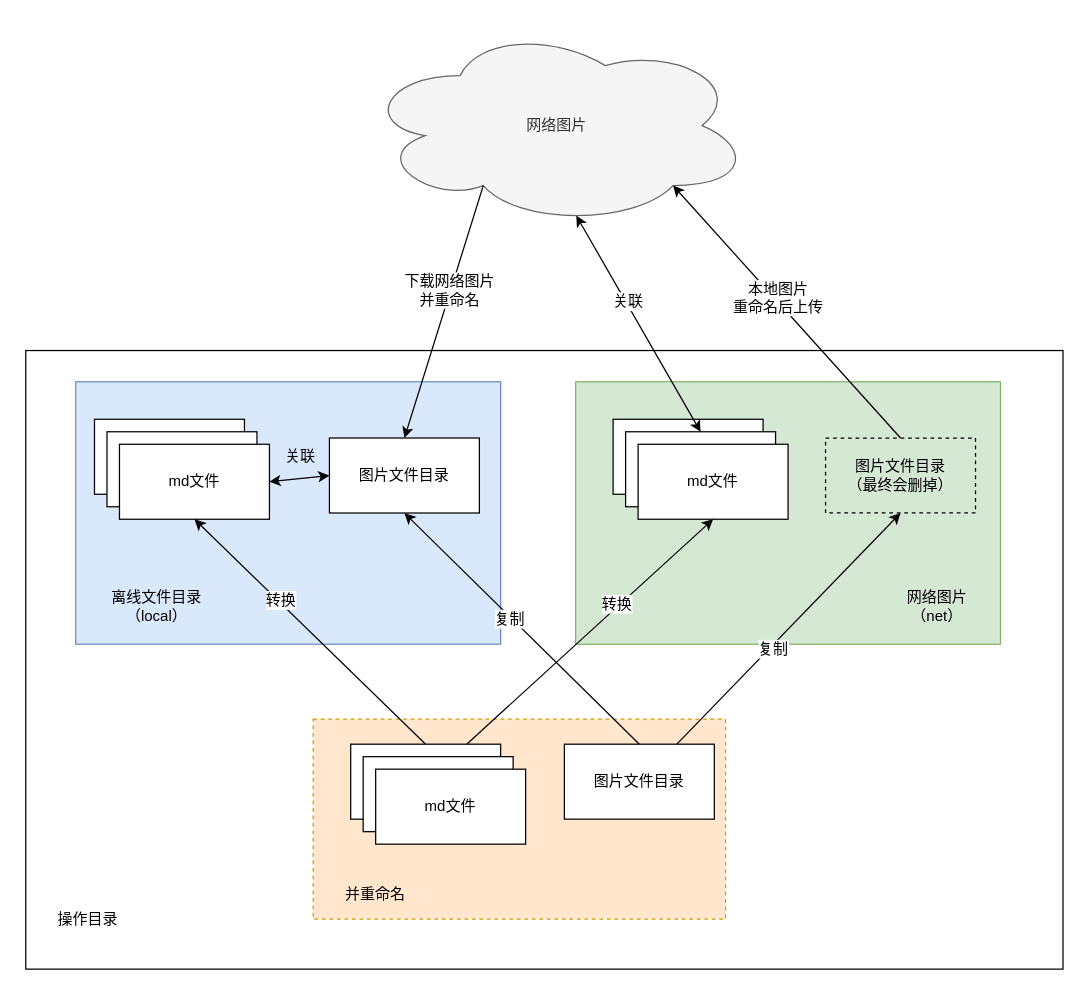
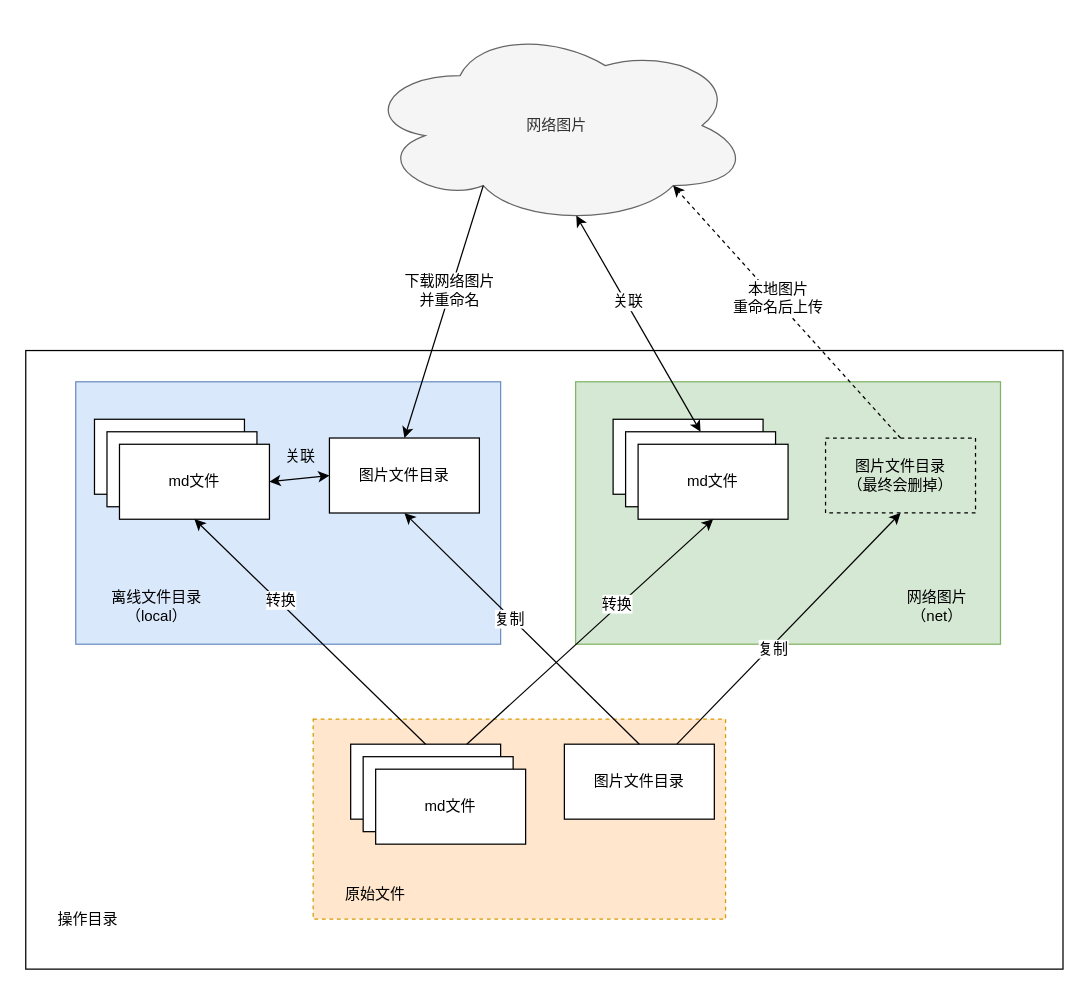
edge "图片文件目录 （最终会删掉）" -> "网络图片": style solid -> dashed
node "并重命名": label "并重命名" -> "原始文件"
